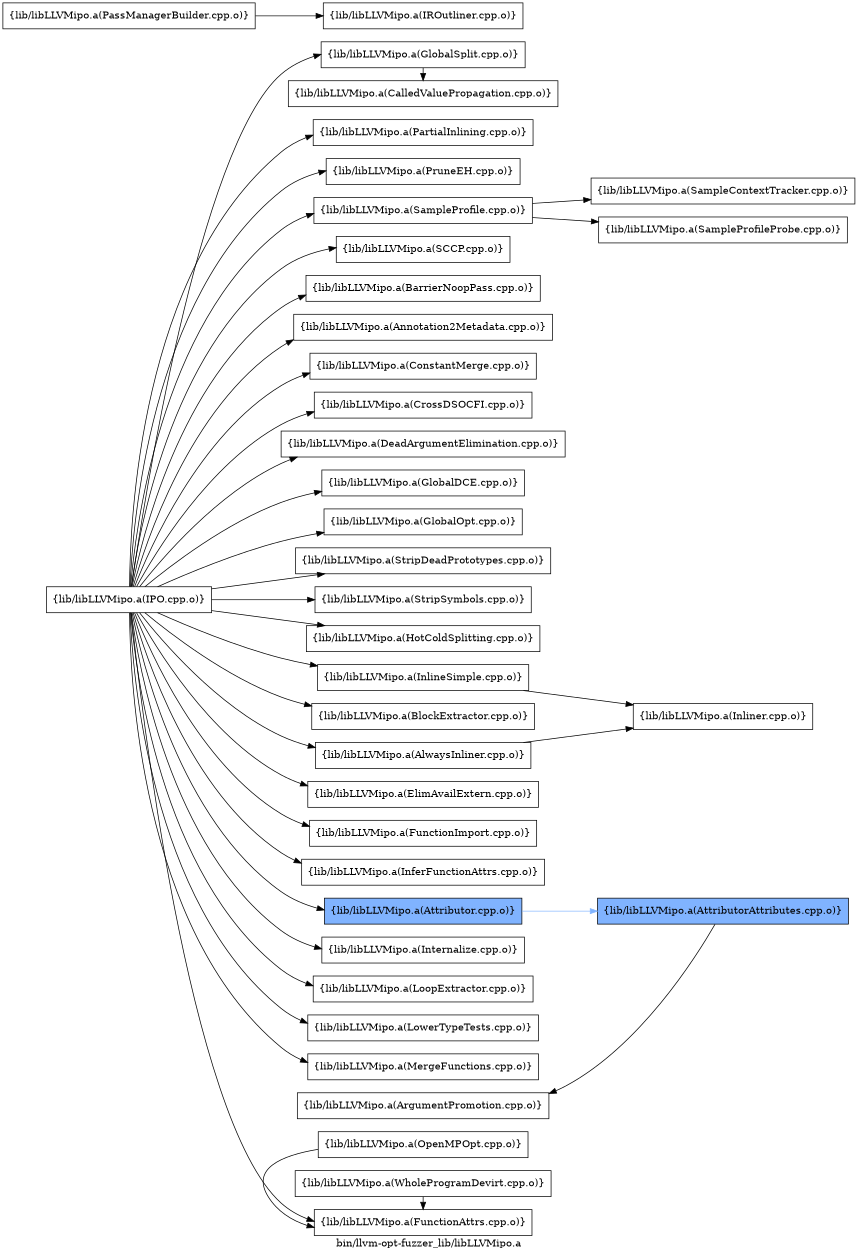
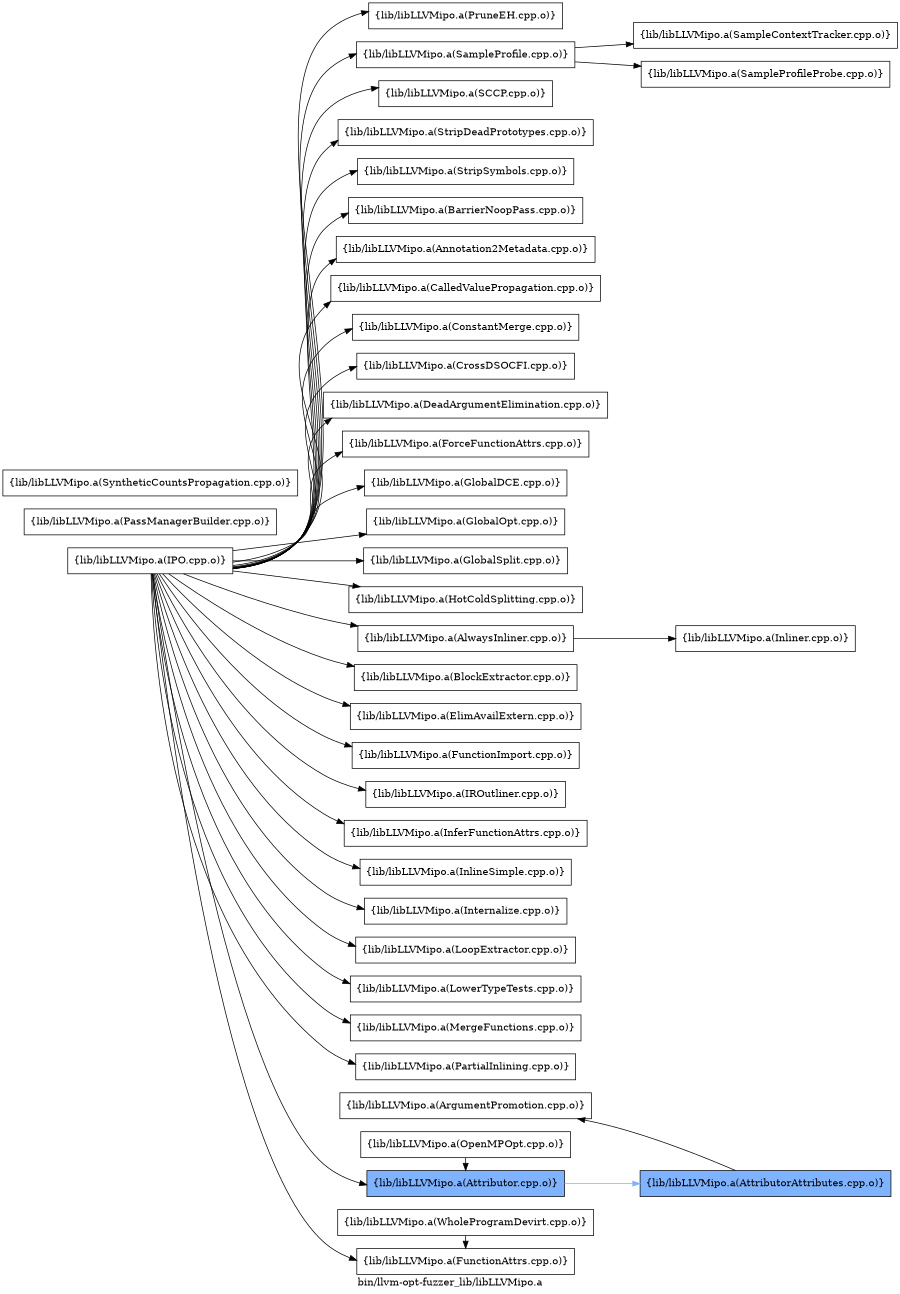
edge "{lib/libLLVMipo.a(PassManagerBuilder.cpp.o)}" -> "{lib/libLLVMipo.a(IROutliner.cpp.o)}": now "{lib/libLLVMipo.a(IPO.cpp.o)}" -> "{lib/libLLVMipo.a(IROutliner.cpp.o)}"
edge "{lib/libLLVMipo.a(GlobalSplit.cpp.o)}" -> "{lib/libLLVMipo.a(CalledValuePropagation.cpp.o)}": now "{lib/libLLVMipo.a(IPO.cpp.o)}" -> "{lib/libLLVMipo.a(CalledValuePropagation.cpp.o)}"
node "{lib/libLLVMipo.a(ForceFunctionAttrs.cpp.o)}": added
node "{lib/libLLVMipo.a(SyntheticCountsPropagation.cpp.o)}": added
edge "{lib/libLLVMipo.a(InlineSimple.cpp.o)}" -> "{lib/libLLVMipo.a(Inliner.cpp.o)}": removed
edge "{lib/libLLVMipo.a(OpenMPOpt.cpp.o)}" -> "{lib/libLLVMipo.a(FunctionAttrs.cpp.o)}": now "{lib/libLLVMipo.a(OpenMPOpt.cpp.o)}" -> "{lib/libLLVMipo.a(Attributor.cpp.o)}"
